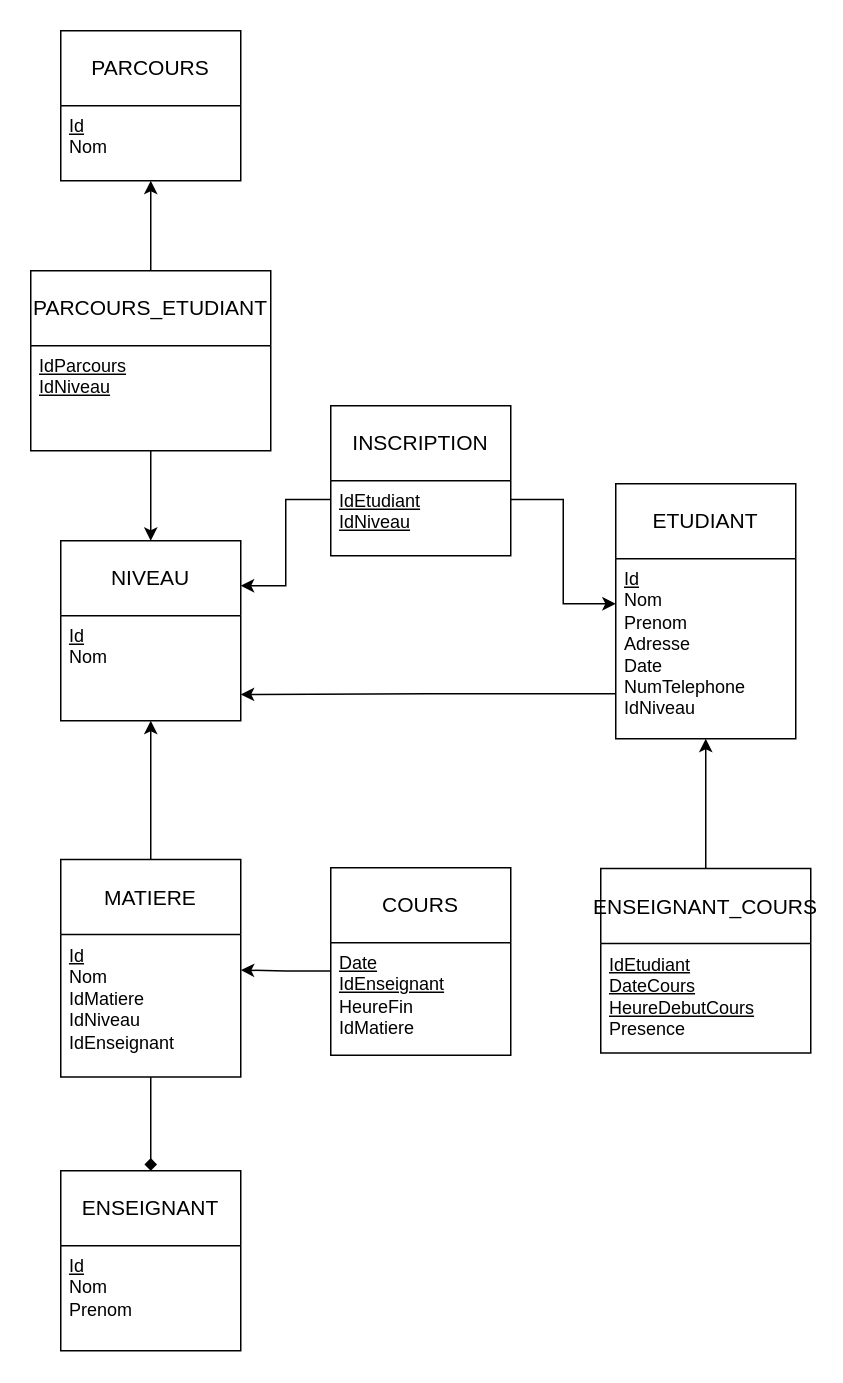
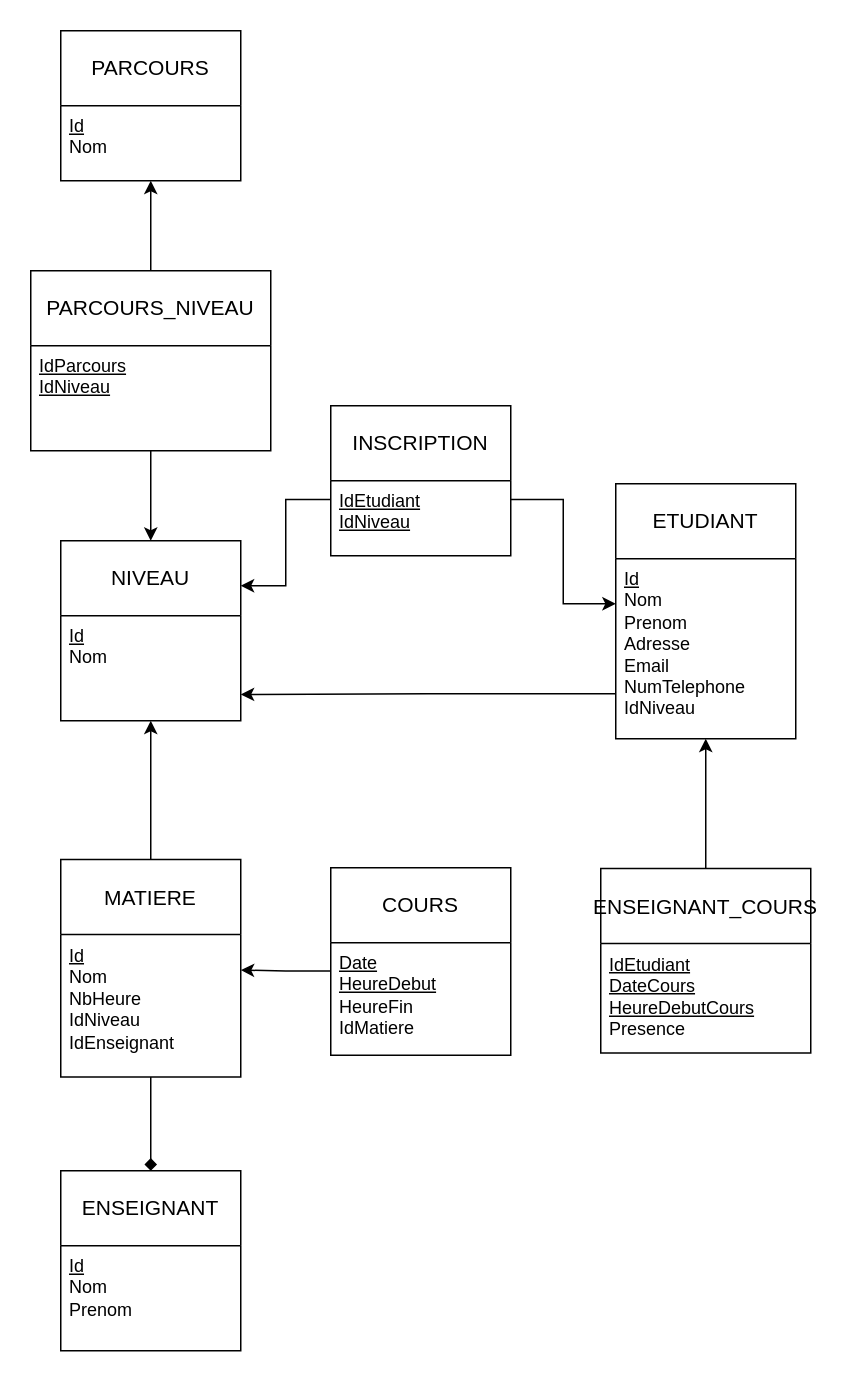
node "PARCOURS_ETUDIANT": label "PARCOURS_ETUDIANT" -> "PARCOURS_NIVEAU"
node "Id Nom Prenom Adresse Date NumTelephone IdNiveau": label "Id Nom Prenom Adresse Date NumTelephone IdNiveau" -> "Id Nom Prenom Adresse Email NumTelephone IdNiveau"
node "Date IdEnseignant HeureFin IdMatiere": label "Date IdEnseignant HeureFin IdMatiere" -> "Date HeureDebut HeureFin IdMatiere"
node "Id Nom IdMatiere IdNiveau IdEnseignant": label "Id Nom IdMatiere IdNiveau IdEnseignant" -> "Id Nom NbHeure IdNiveau IdEnseignant"
